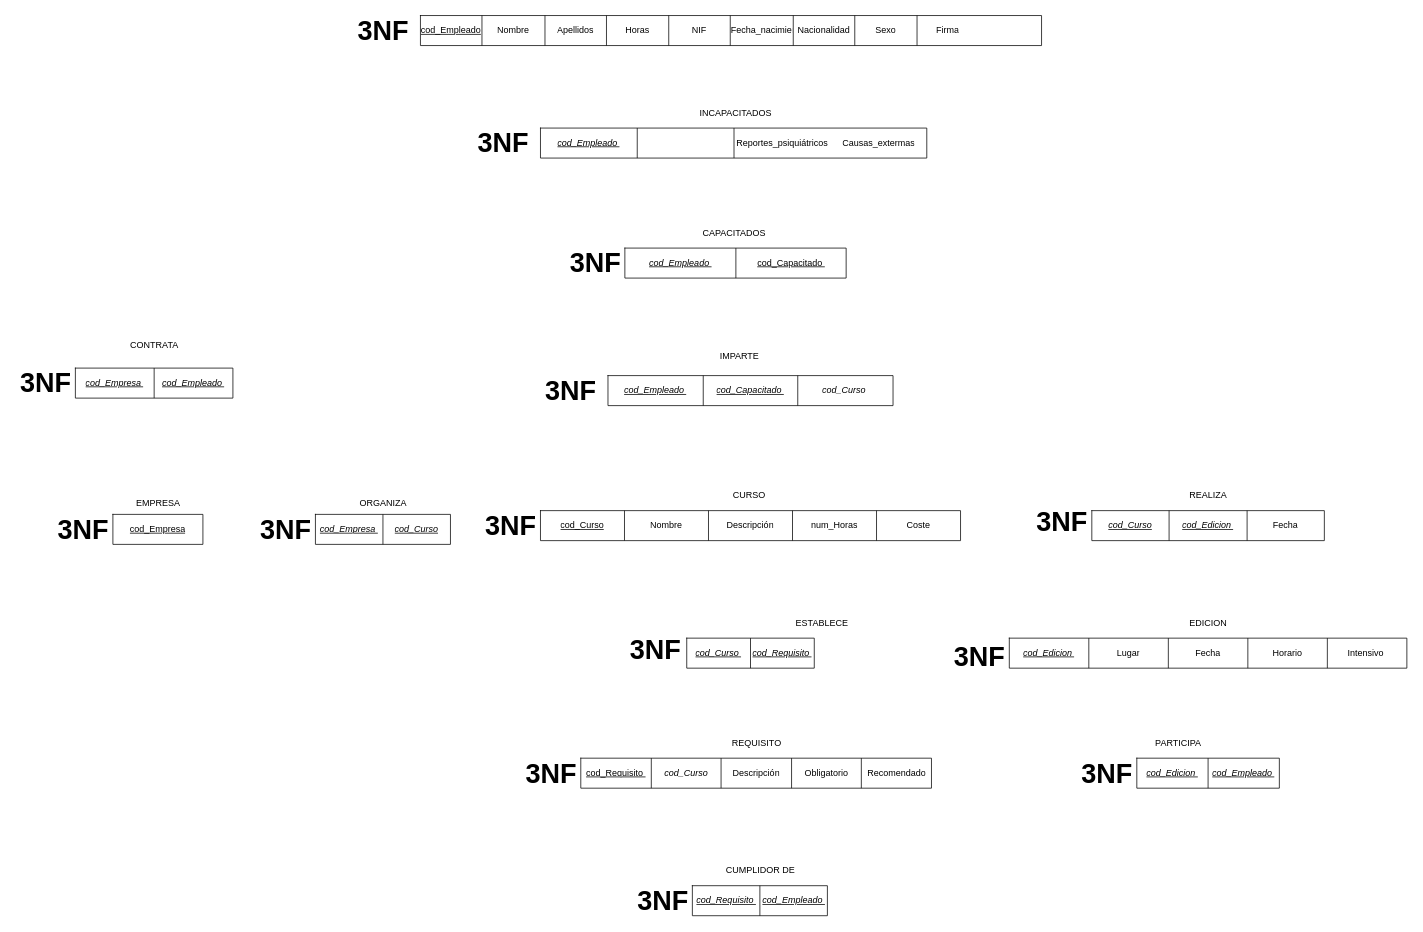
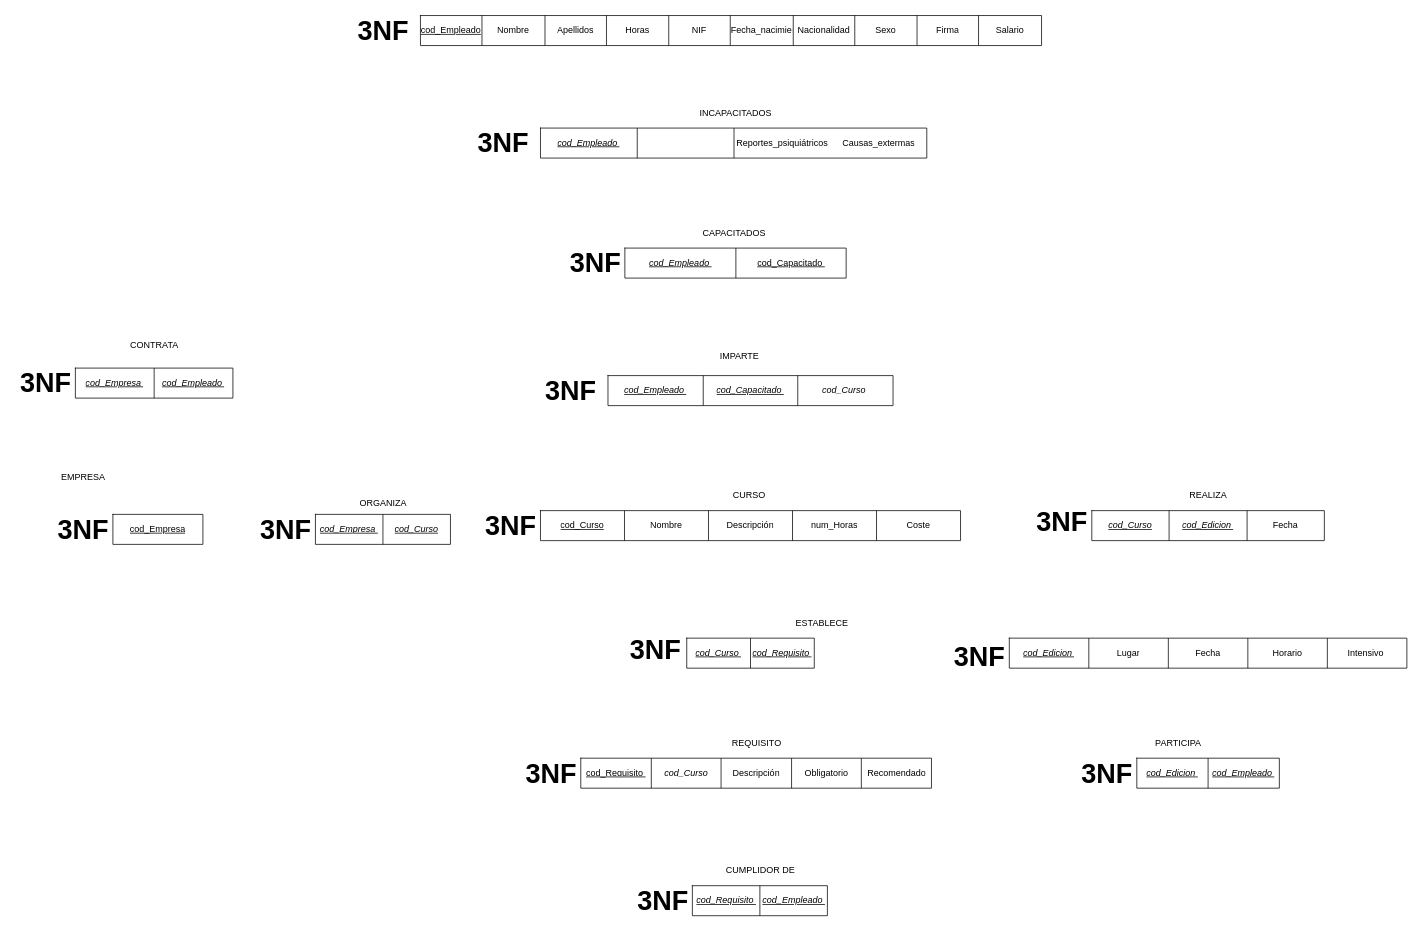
node "Salario": added
node "EMPRESA": moved (158, 503) -> (83, 477)
node "EDICION": removed
